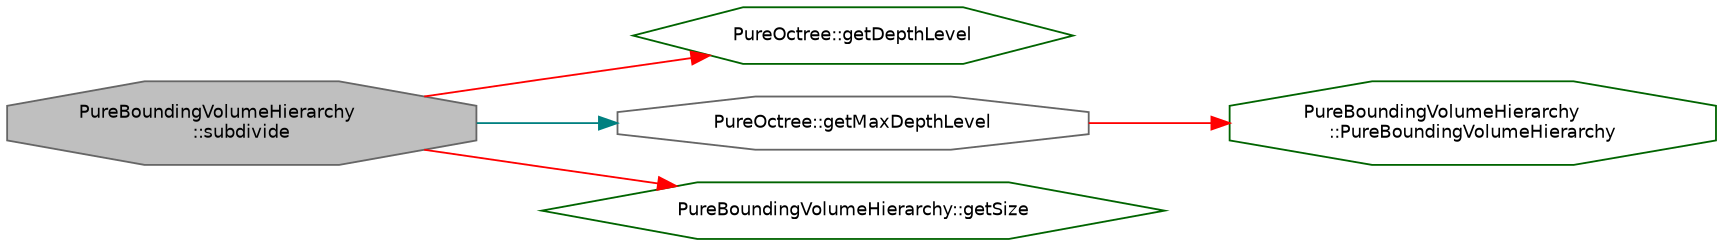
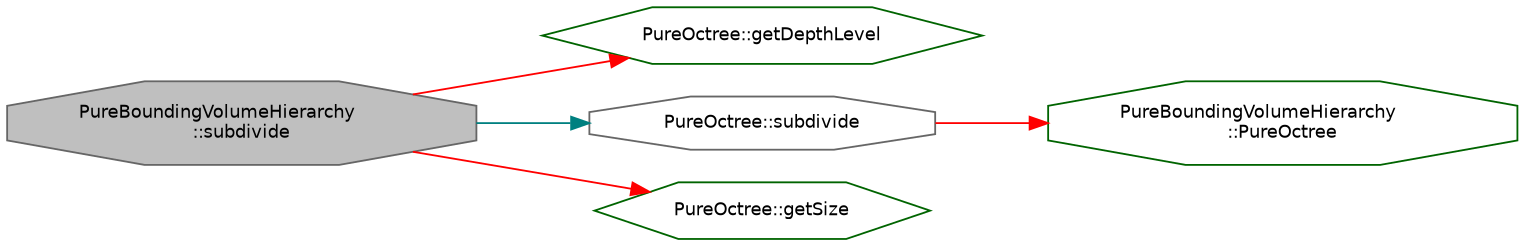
node "PureOctree::getMaxDepthLevel": label "PureOctree::getMaxDepthLevel" -> "PureOctree::subdivide"
node "PureBoundingVolumeHierarchy ::PureBoundingVolumeHierarchy": label "PureBoundingVolumeHierarchy ::PureBoundingVolumeHierarchy" -> "PureBoundingVolumeHierarchy ::PureOctree"
node "PureBoundingVolumeHierarchy::getSize": label "PureBoundingVolumeHierarchy::getSize" -> "PureOctree::getSize"
